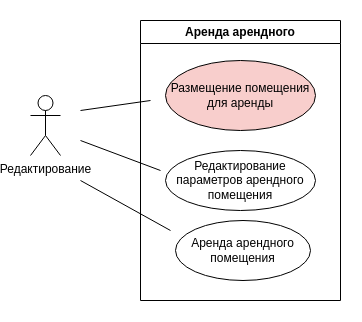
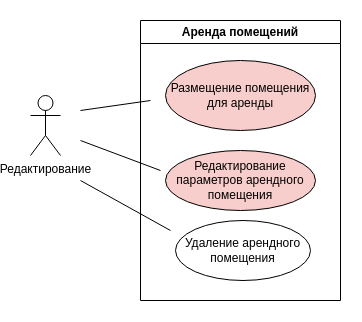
node "Аренда арендного": label "Аренда арендного" -> "Аренда помещений"
node "Редактирование параметров арендного помещения": fillcolor #ffffff -> #f8cecc
node "Аренда арендного помещения": label "Аренда арендного помещения" -> "Удаление арендного помещения"
